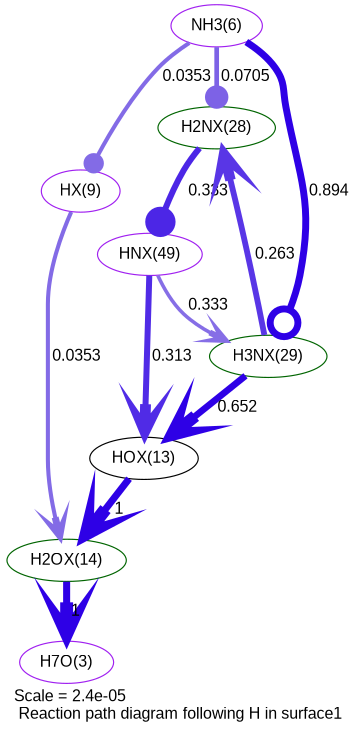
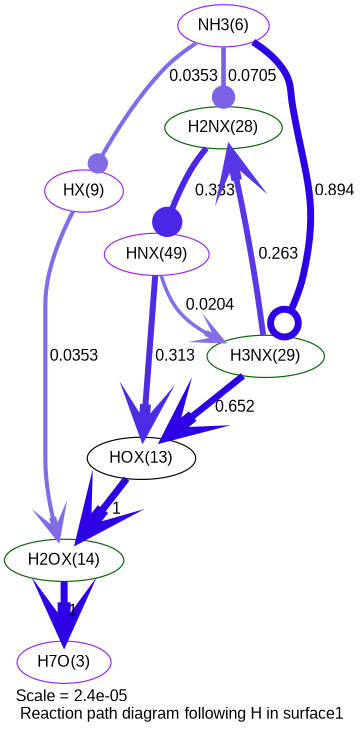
edge "HNX(49)" -> "H3NX(29)": label " 0.333" -> " 0.0204"
